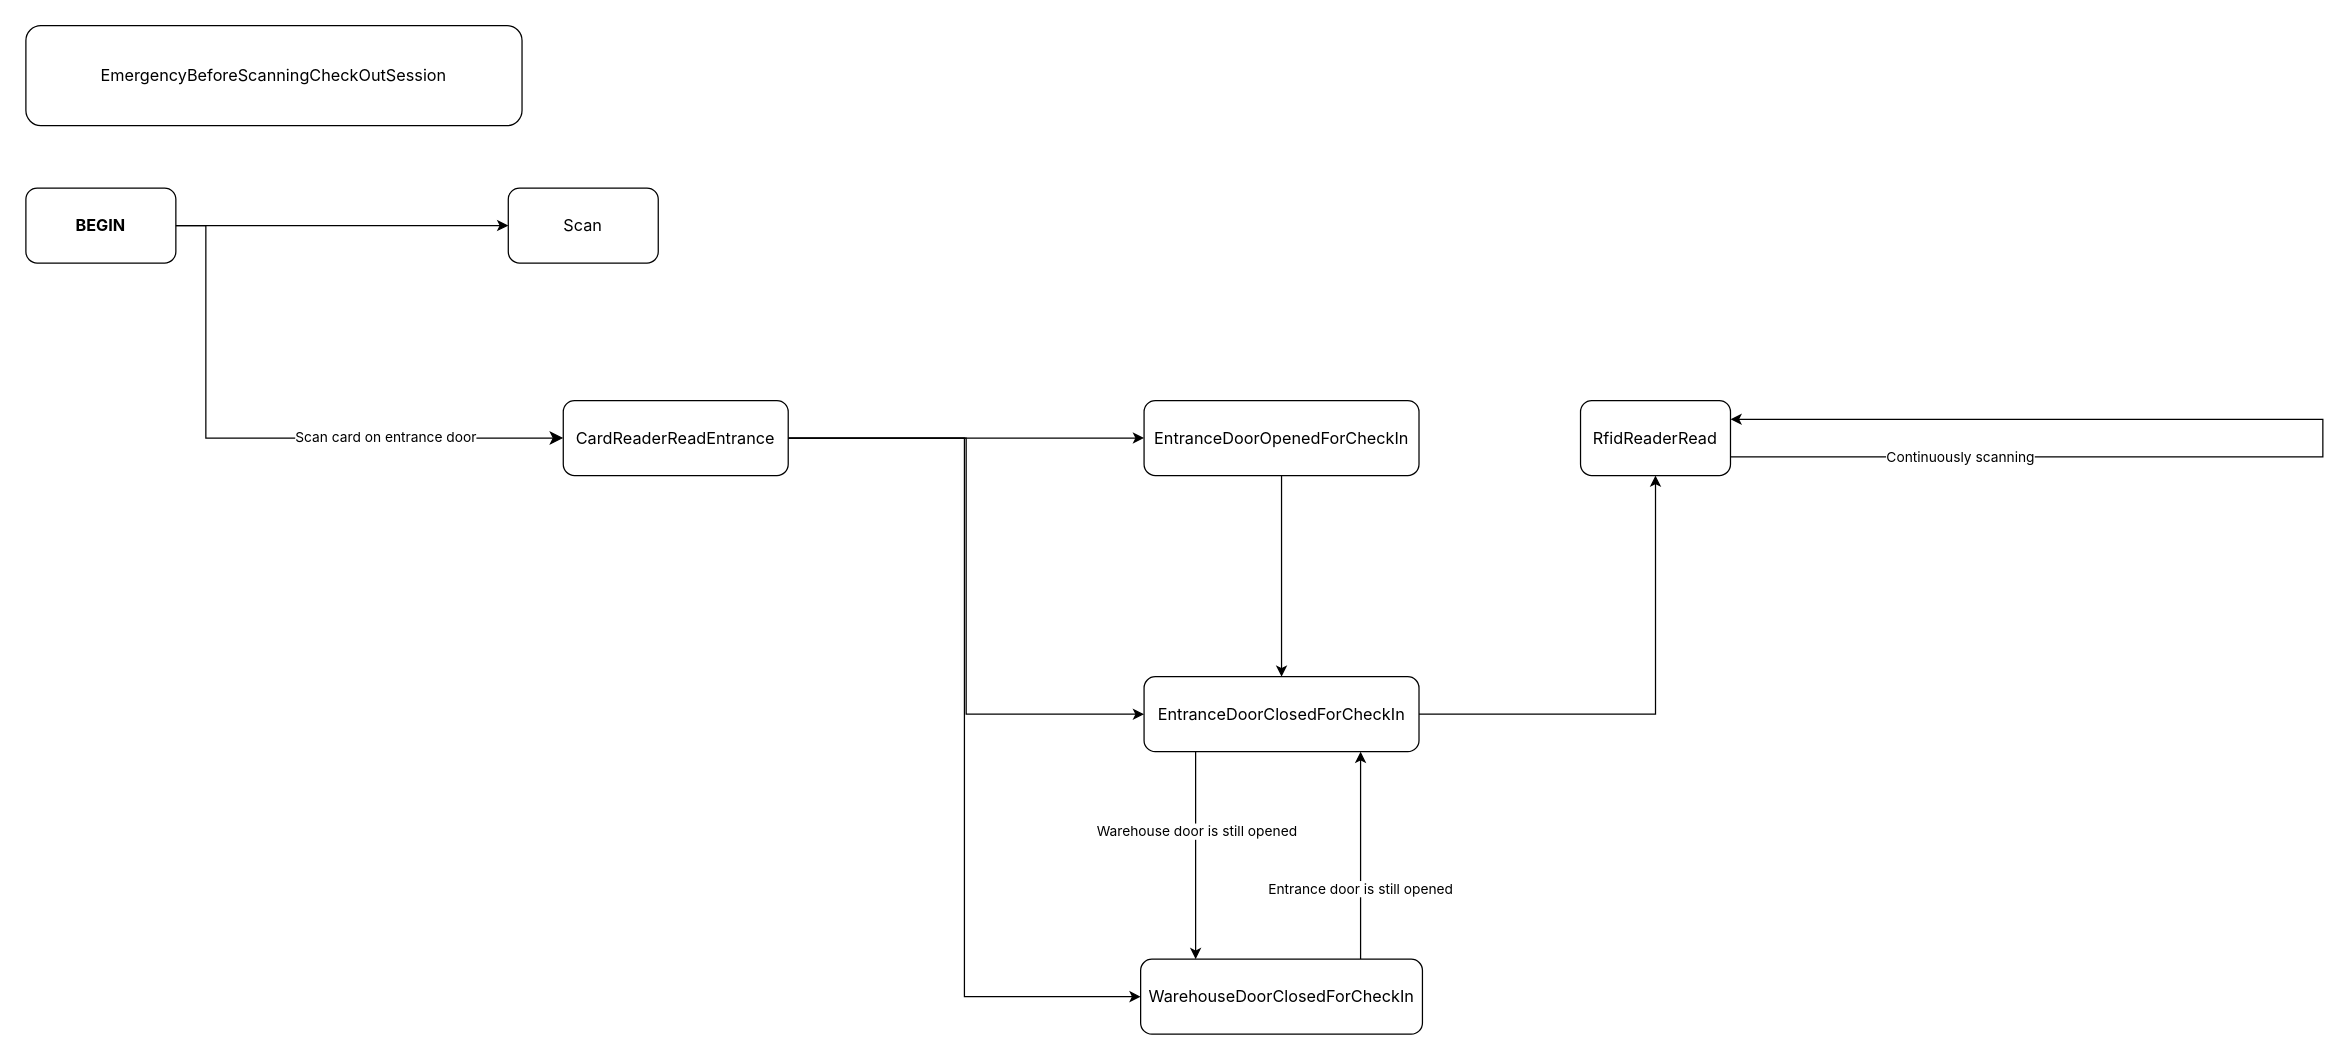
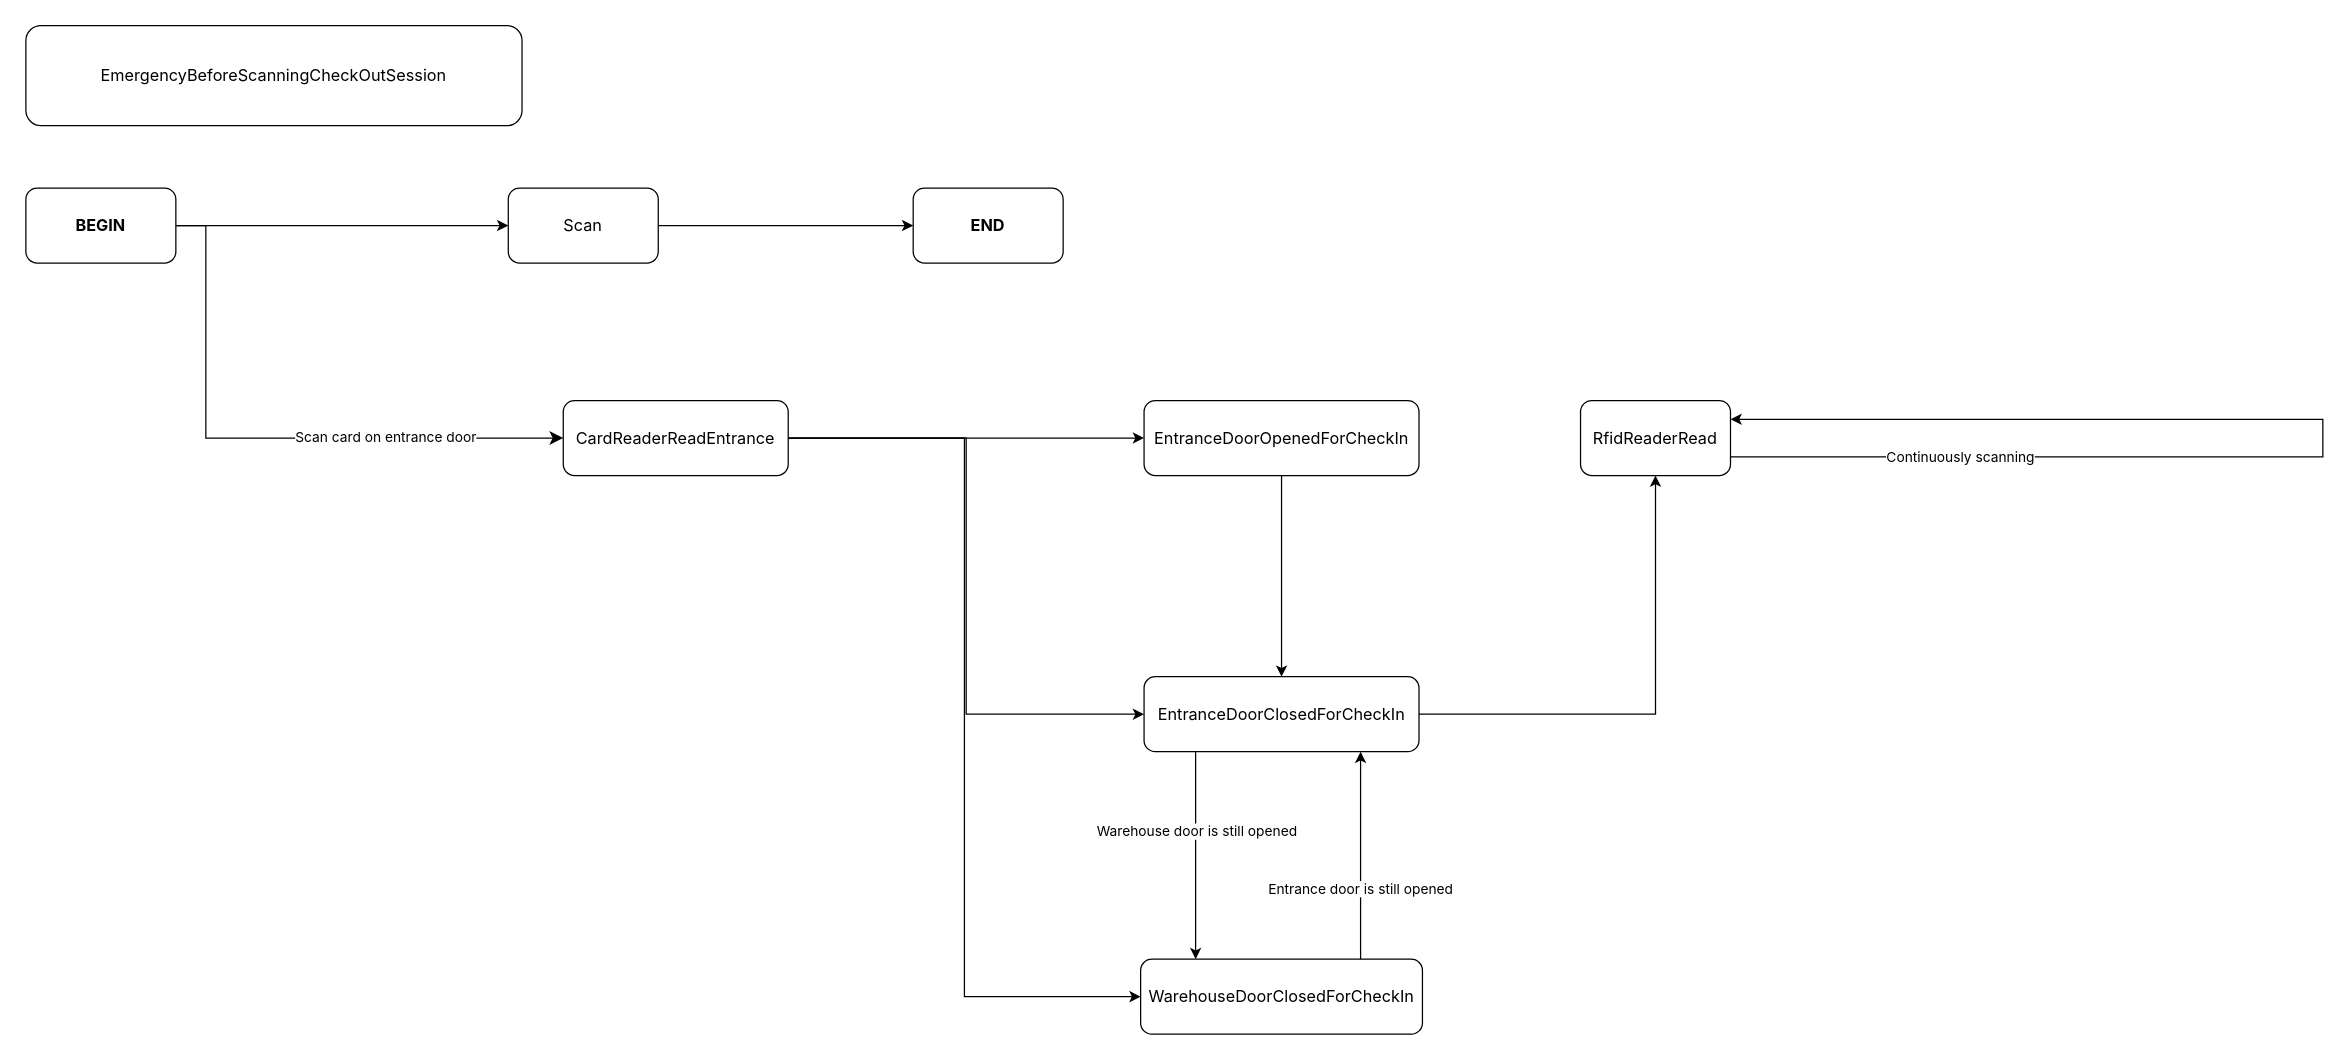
edge "Scan" -> "END": added
node "END": added
